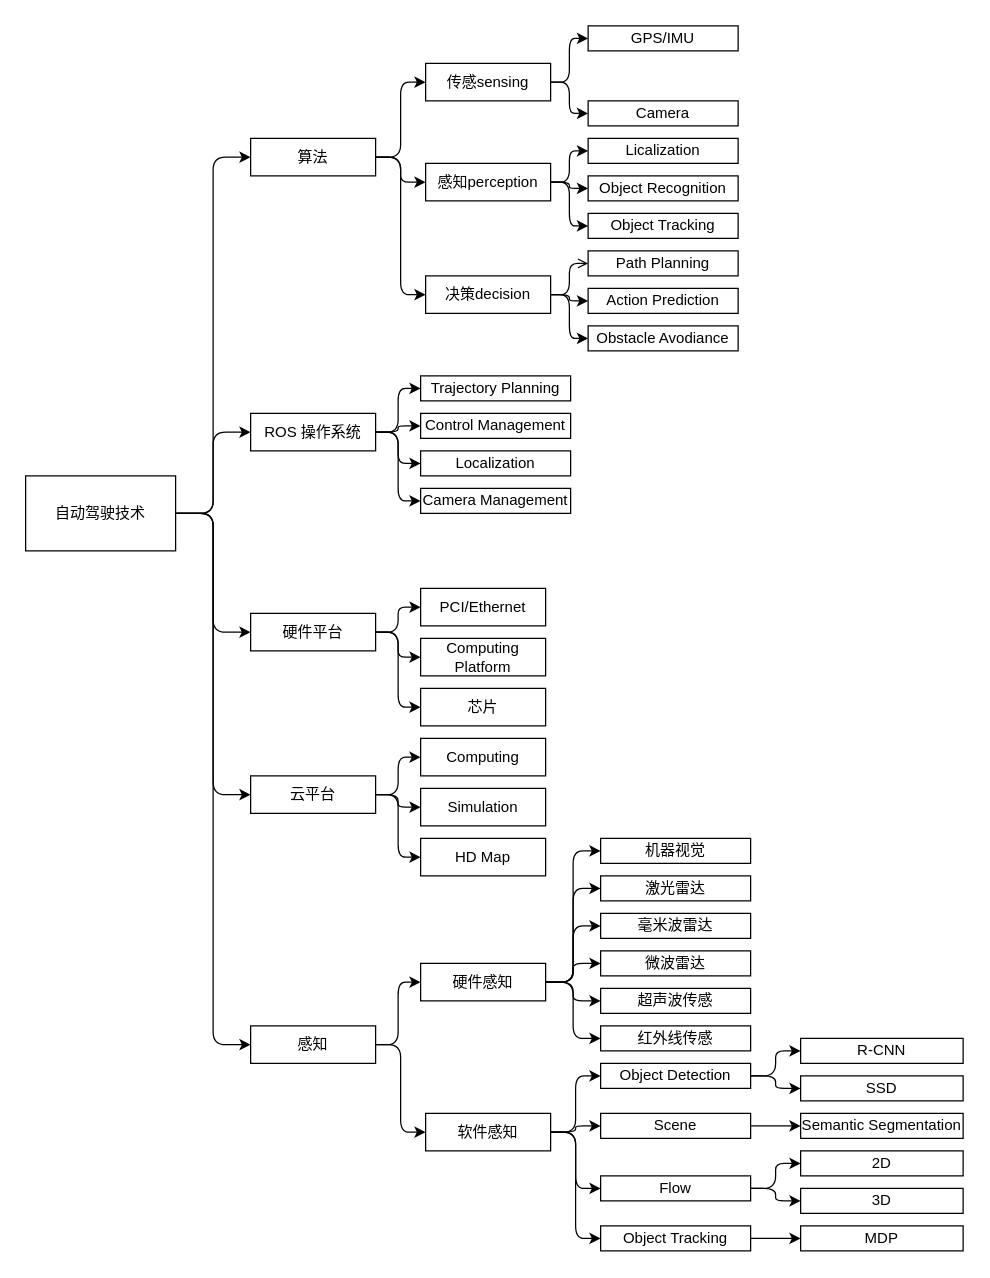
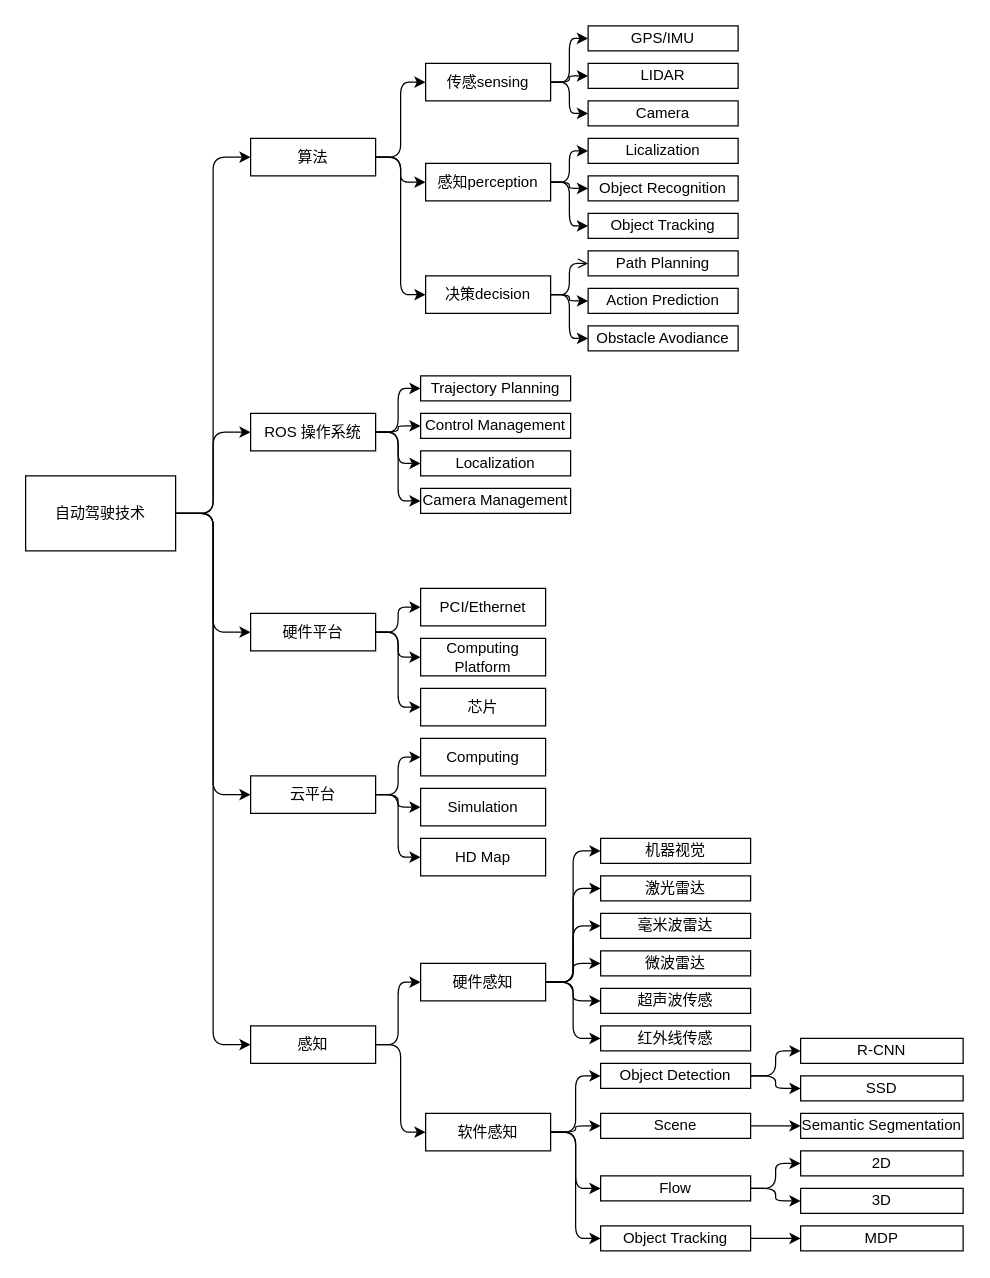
edge "传感sensing" -> "LIDAR": added
node "LIDAR": added
